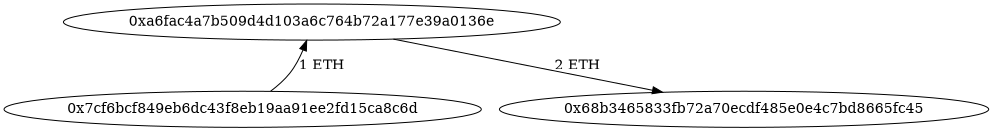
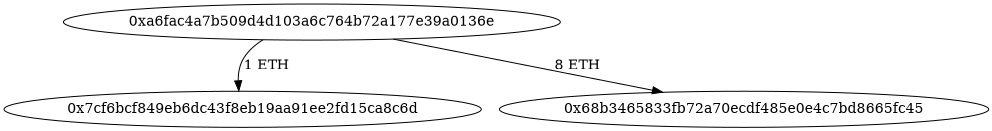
edge "0xa6fac4a7b509d4d103a6c764b72a177e39a0136e" -> "0x68b3465833fb72a70ecdf485e0e4c7bd8665fc45": label "2 ETH" -> "8 ETH"
edge "0x7cf6bcf849eb6dc43f8eb19aa91ee2fd15ca8c6d" -> "0xa6fac4a7b509d4d103a6c764b72a177e39a0136e": reversed
